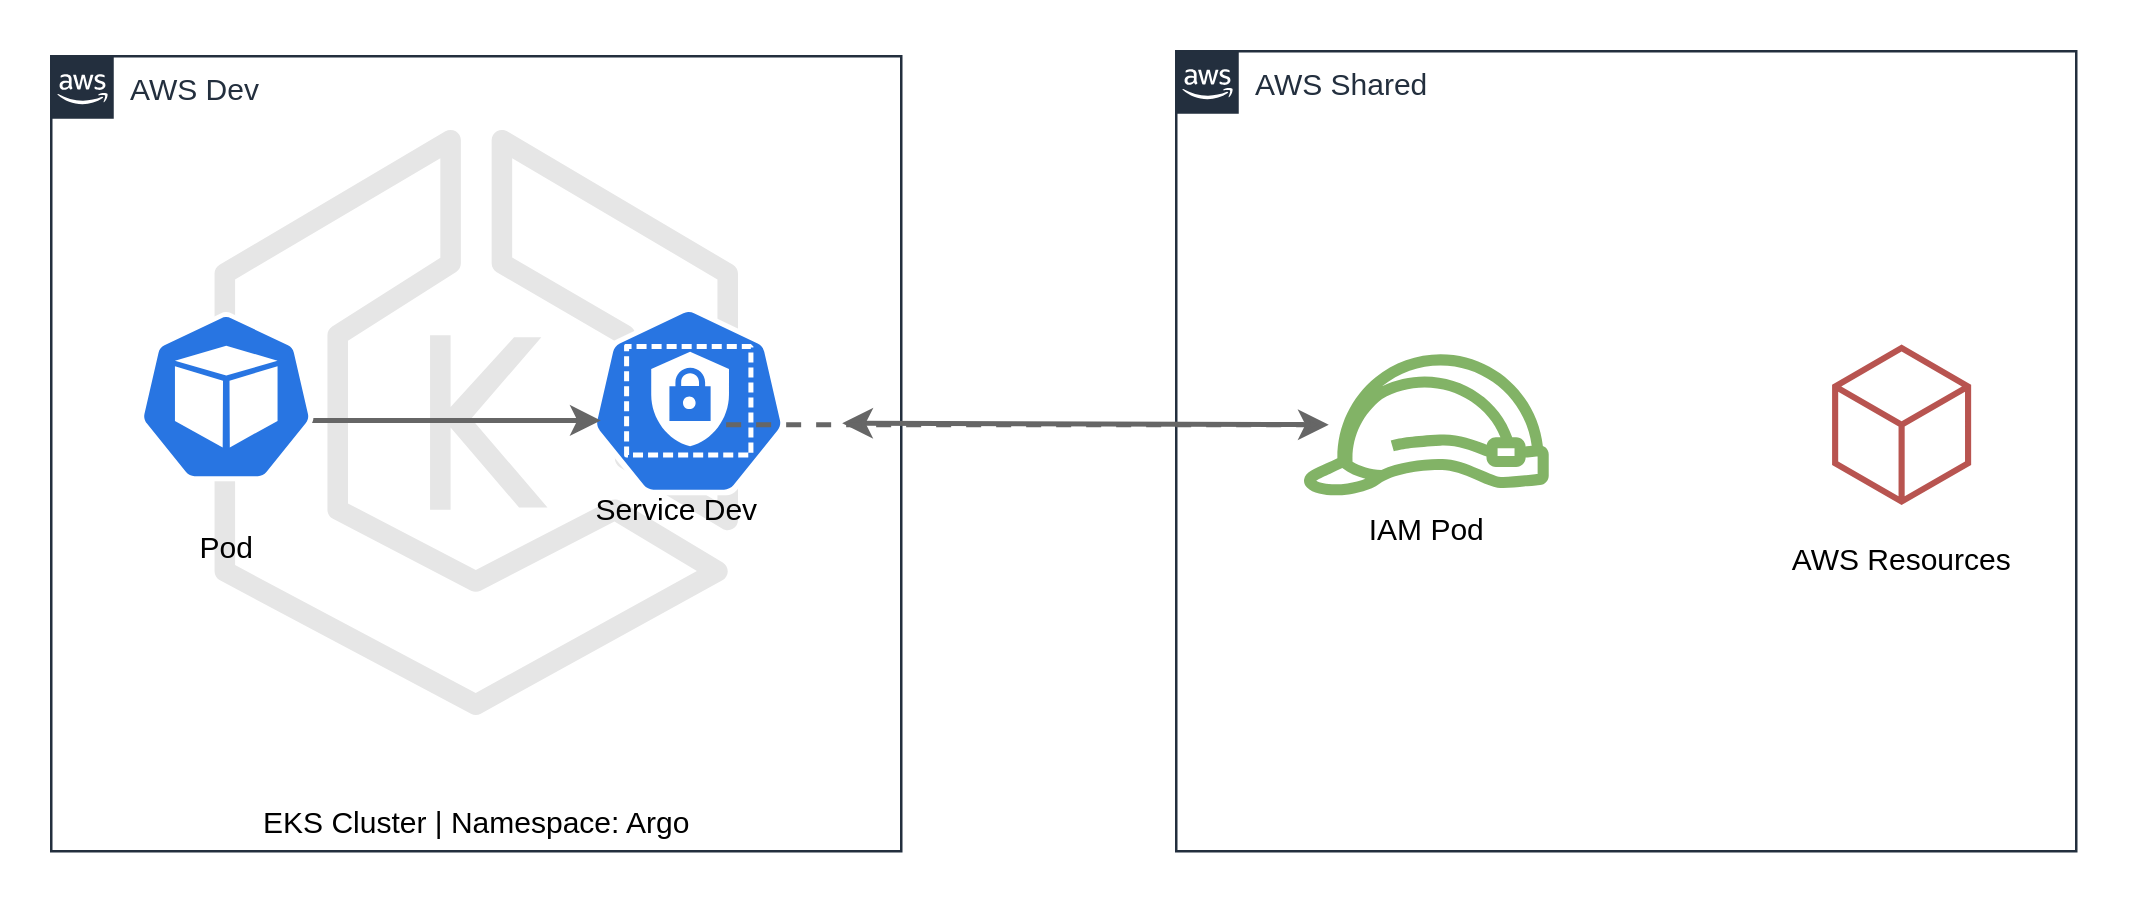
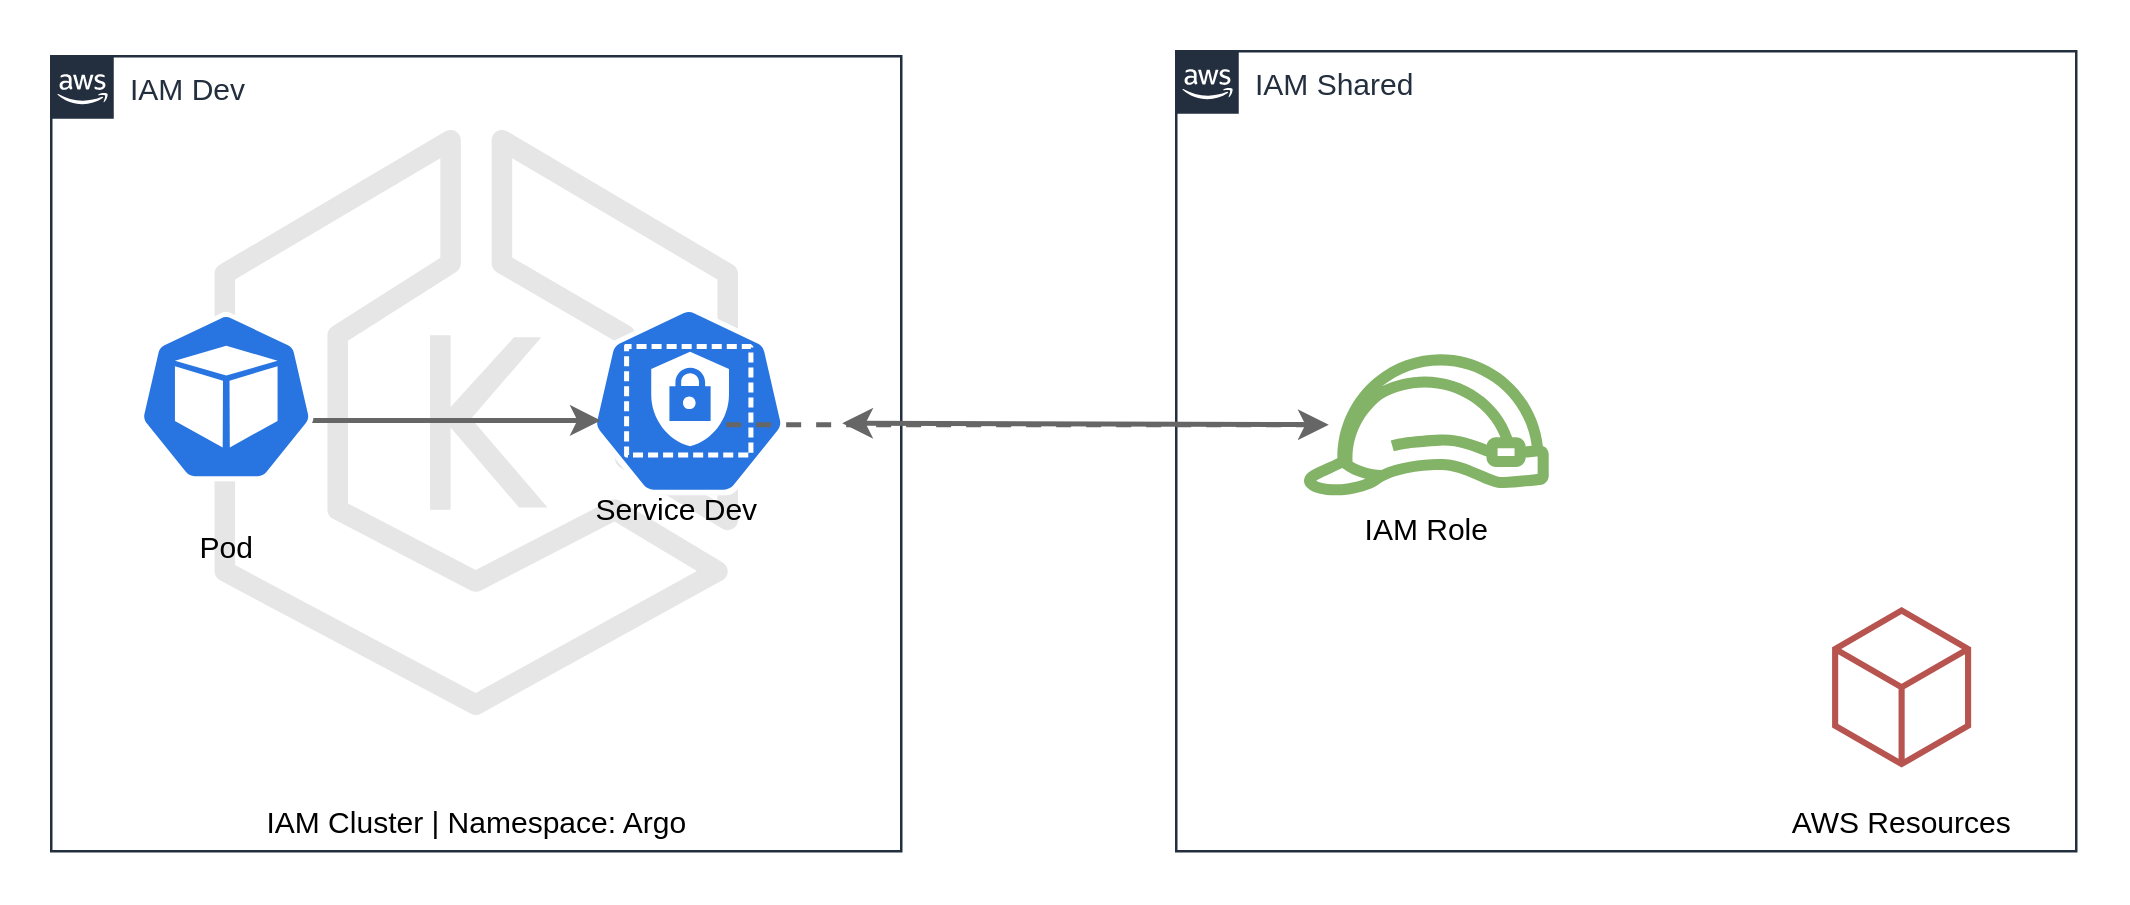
node "AWS Shared": label "AWS Shared" -> "IAM Shared"
node "AWS Dev": label "AWS Dev" -> "IAM Dev"
node "AWS Resources": moved (1902, 425) -> (1902, 687)
node "IAM Pod": label "IAM Pod" -> "IAM Role"
node "EKS Cluster | Namespace: Argo": label "EKS Cluster | Namespace: Argo" -> "IAM Cluster | Namespace: Argo"
